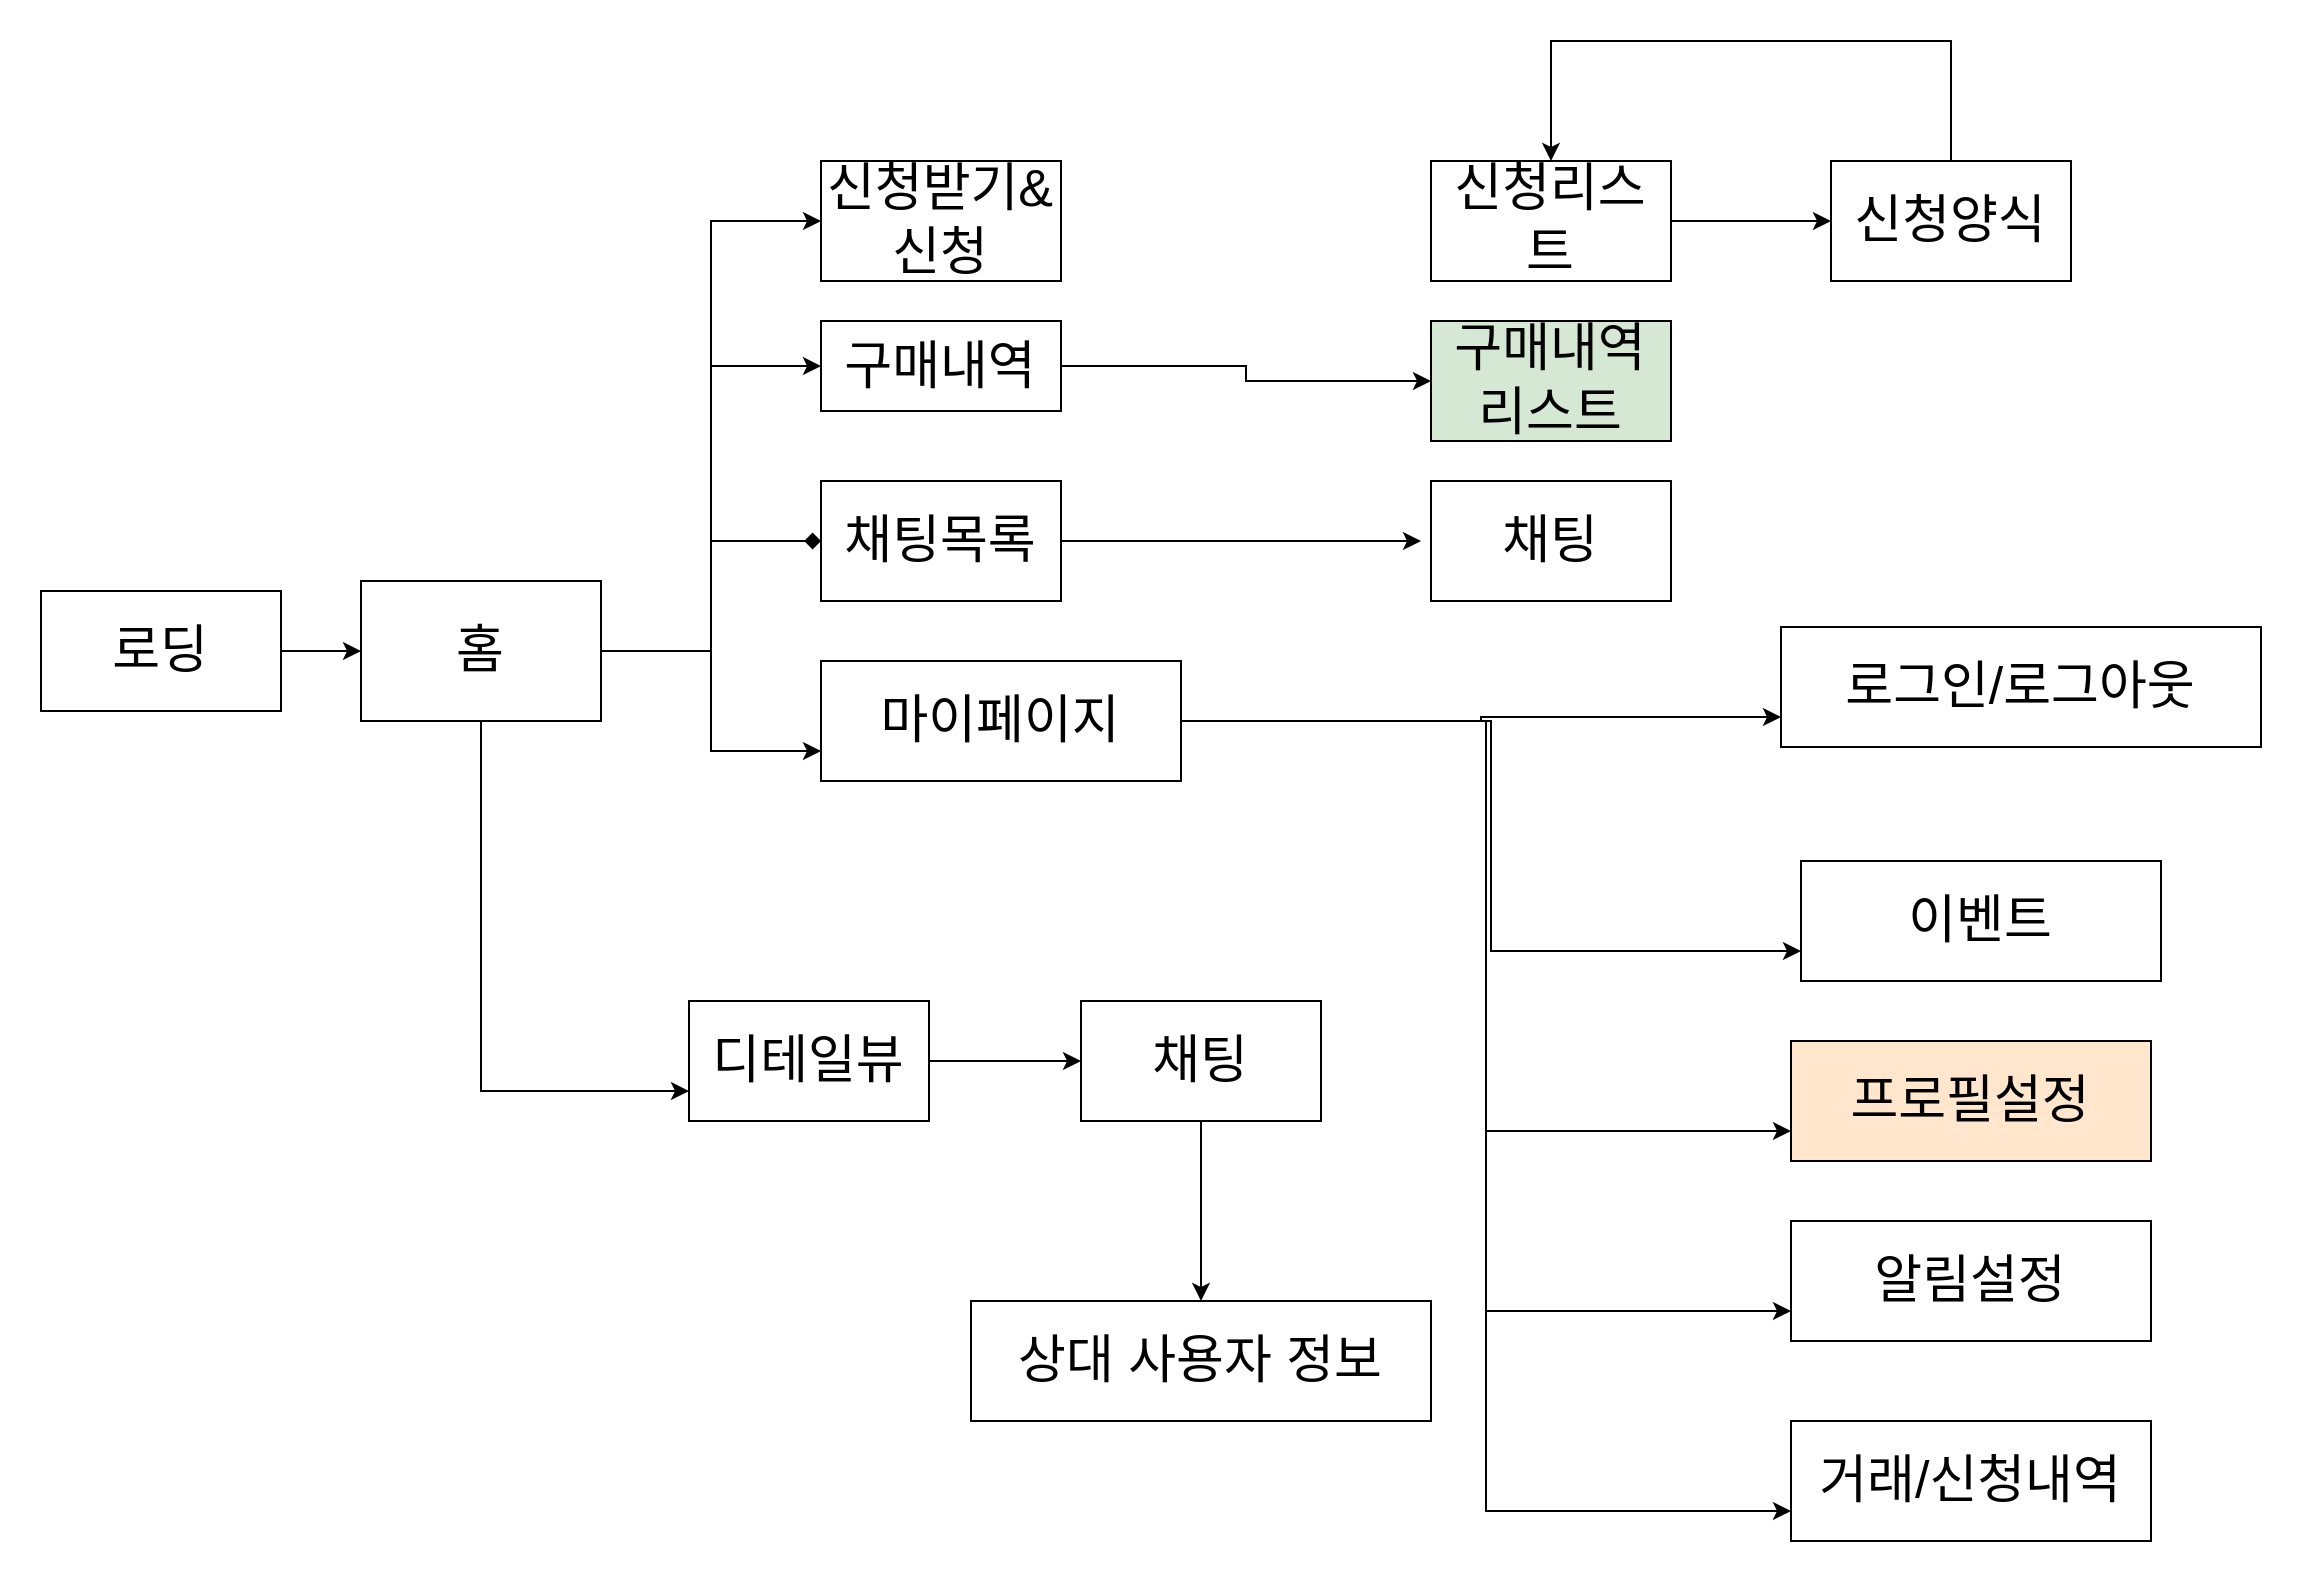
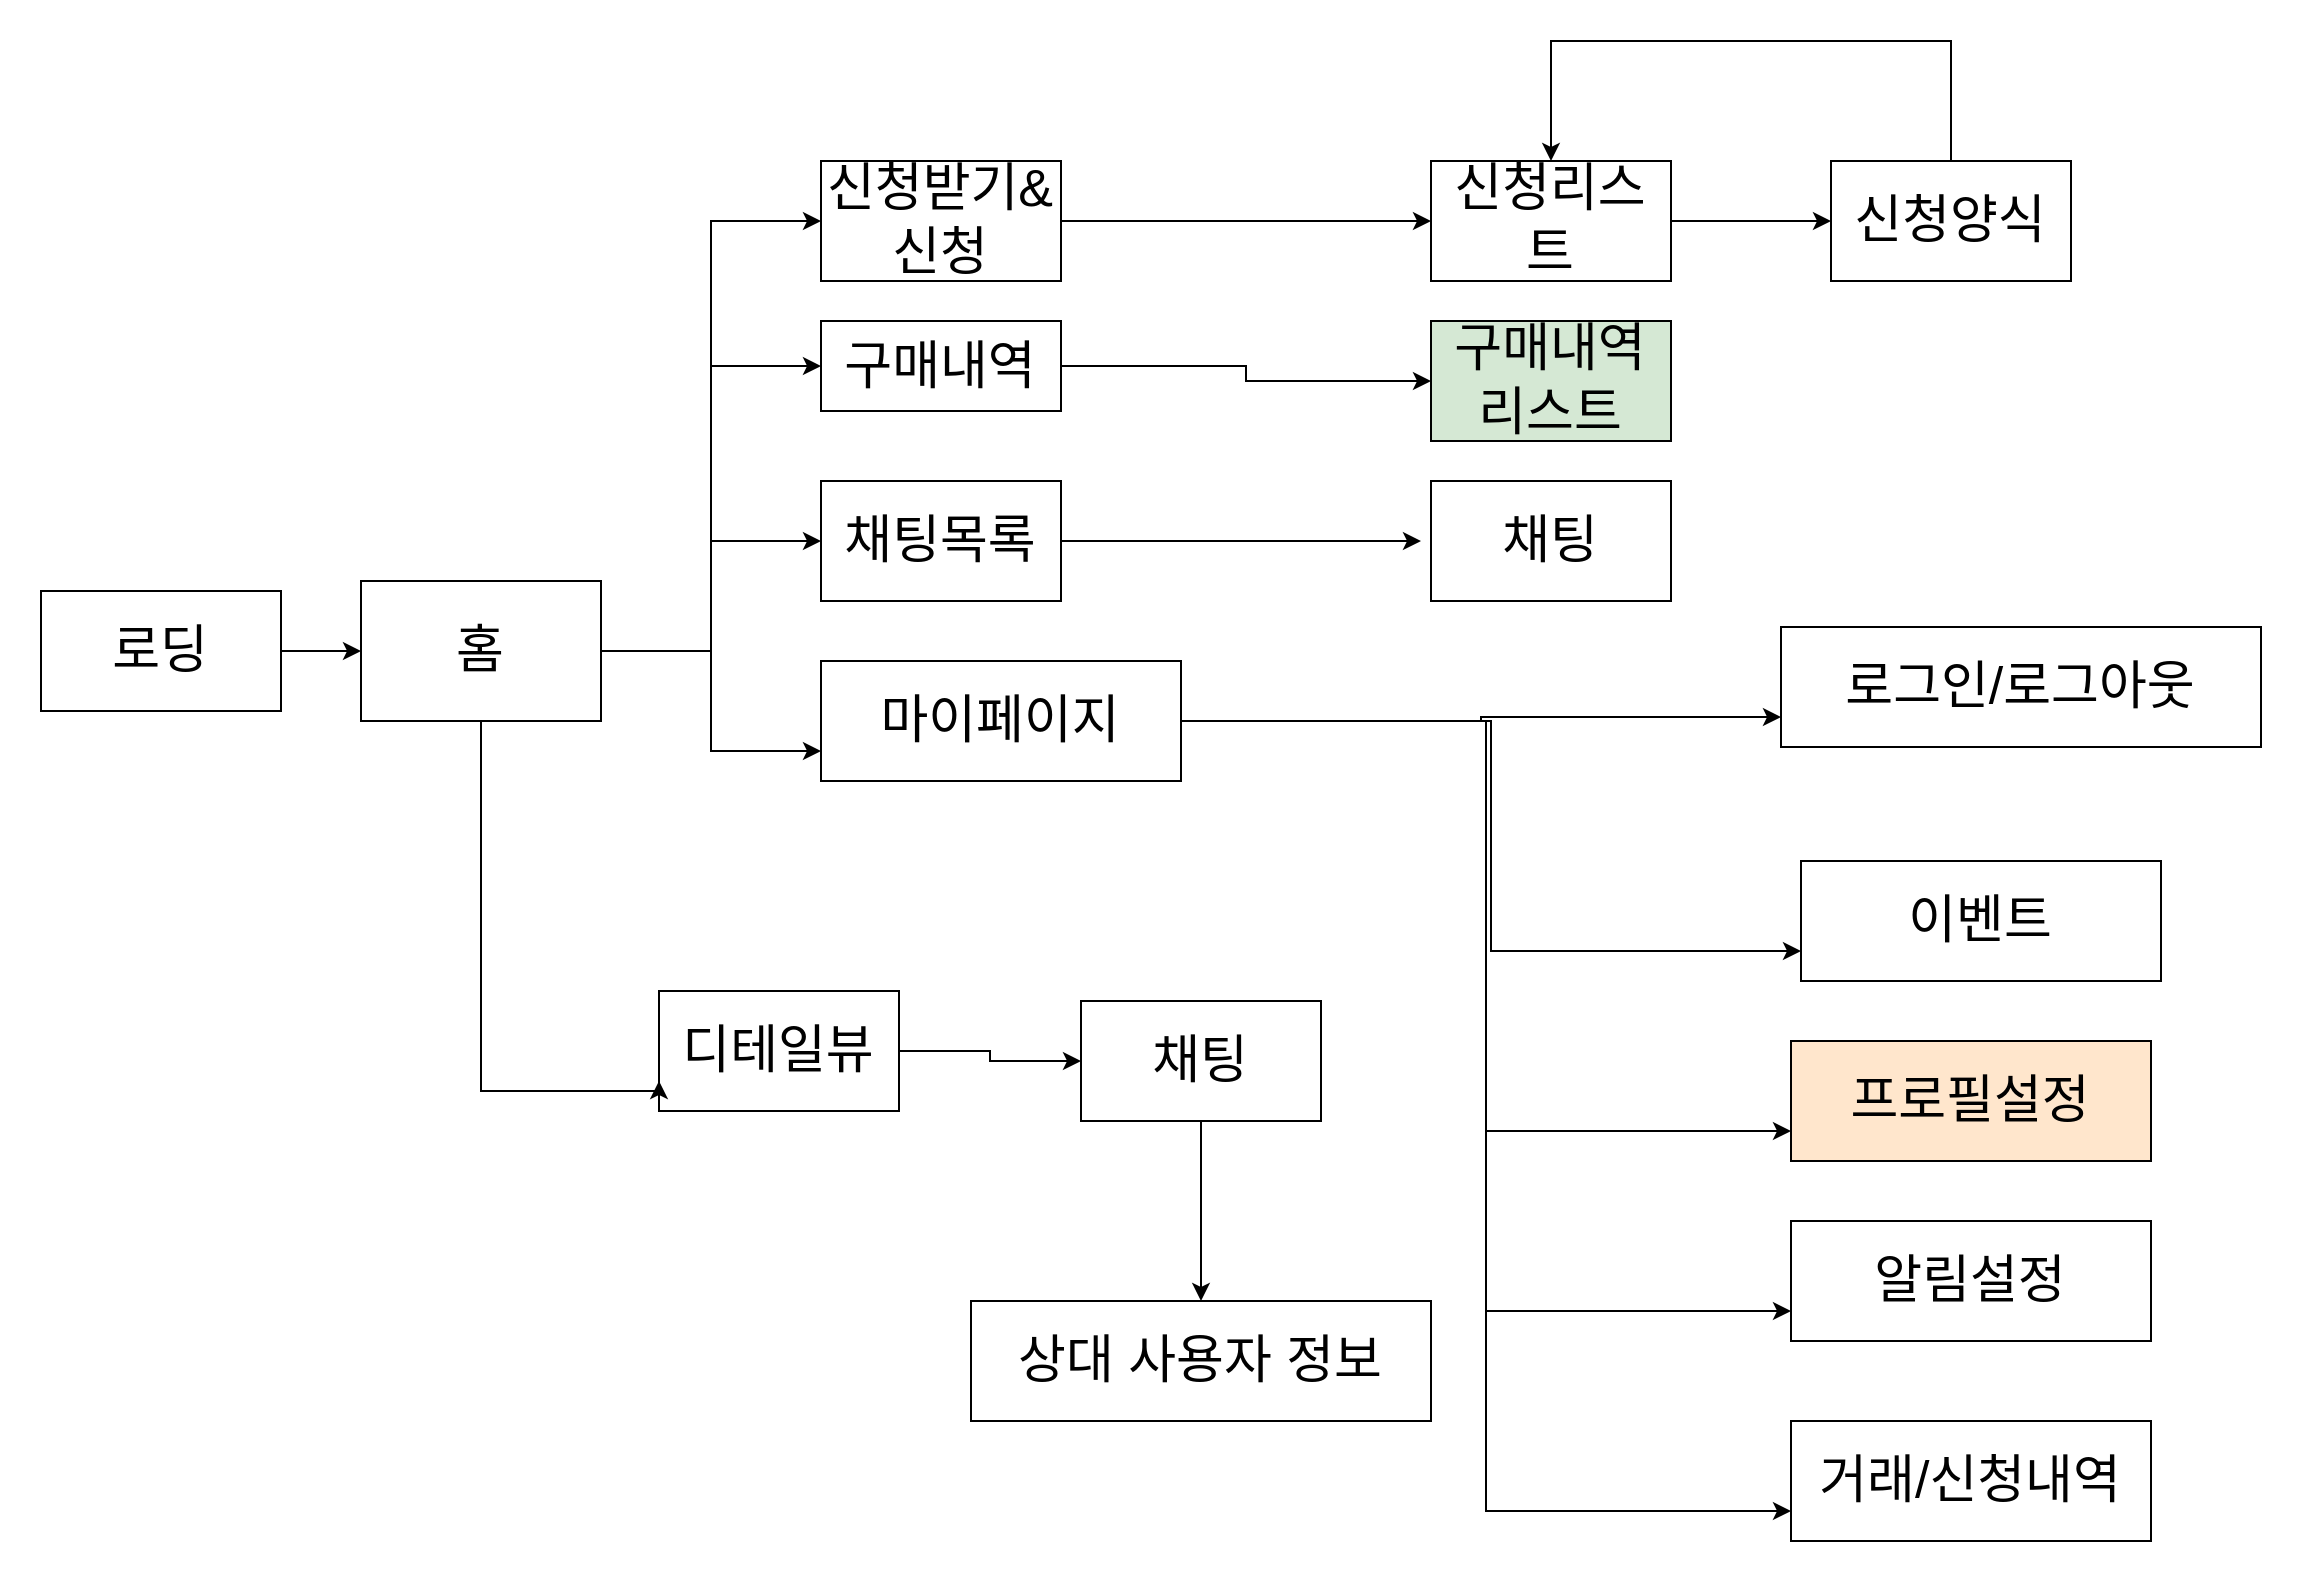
edge "신청받기&신청" -> "신청리스트": added
edge "홈" -> "채팅목록": arrowhead diamond -> classic
node "디테일뷰": moved (809, 1061) -> (779, 1051)
